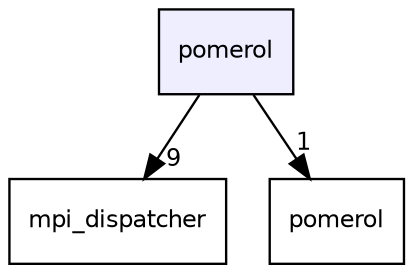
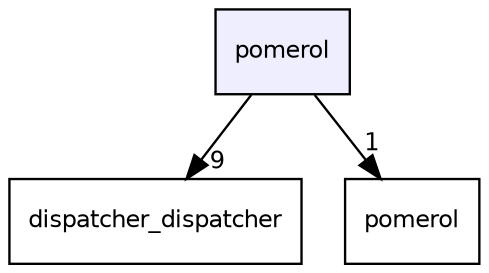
node "mpi_dispatcher": label "mpi_dispatcher" -> "dispatcher_dispatcher"
